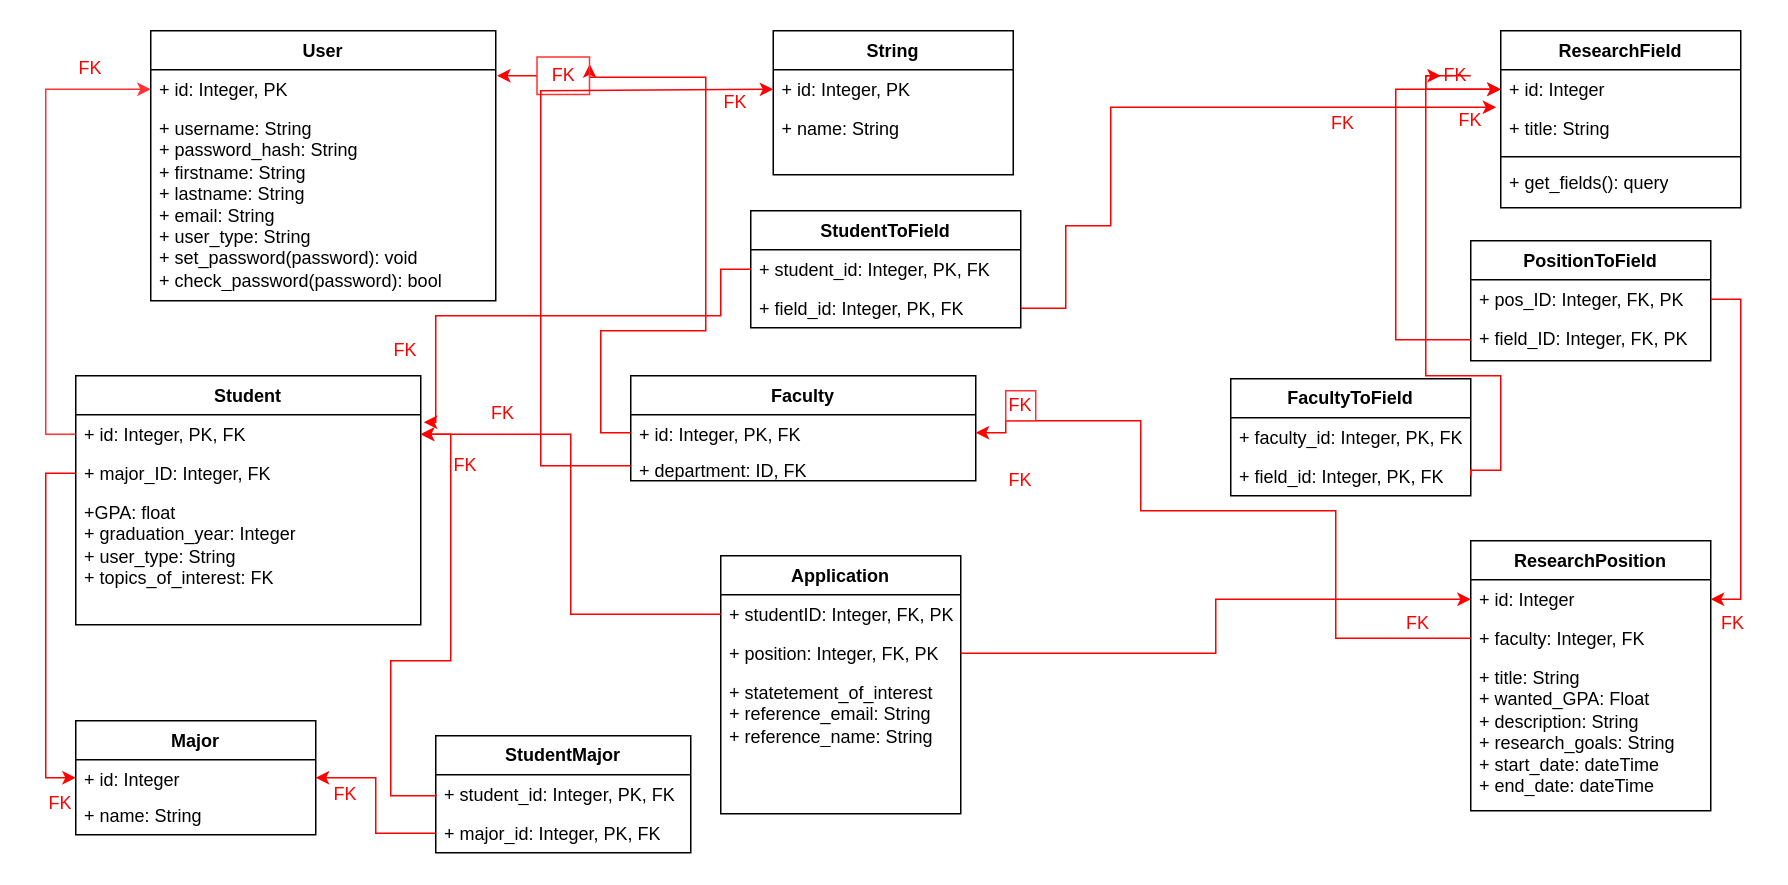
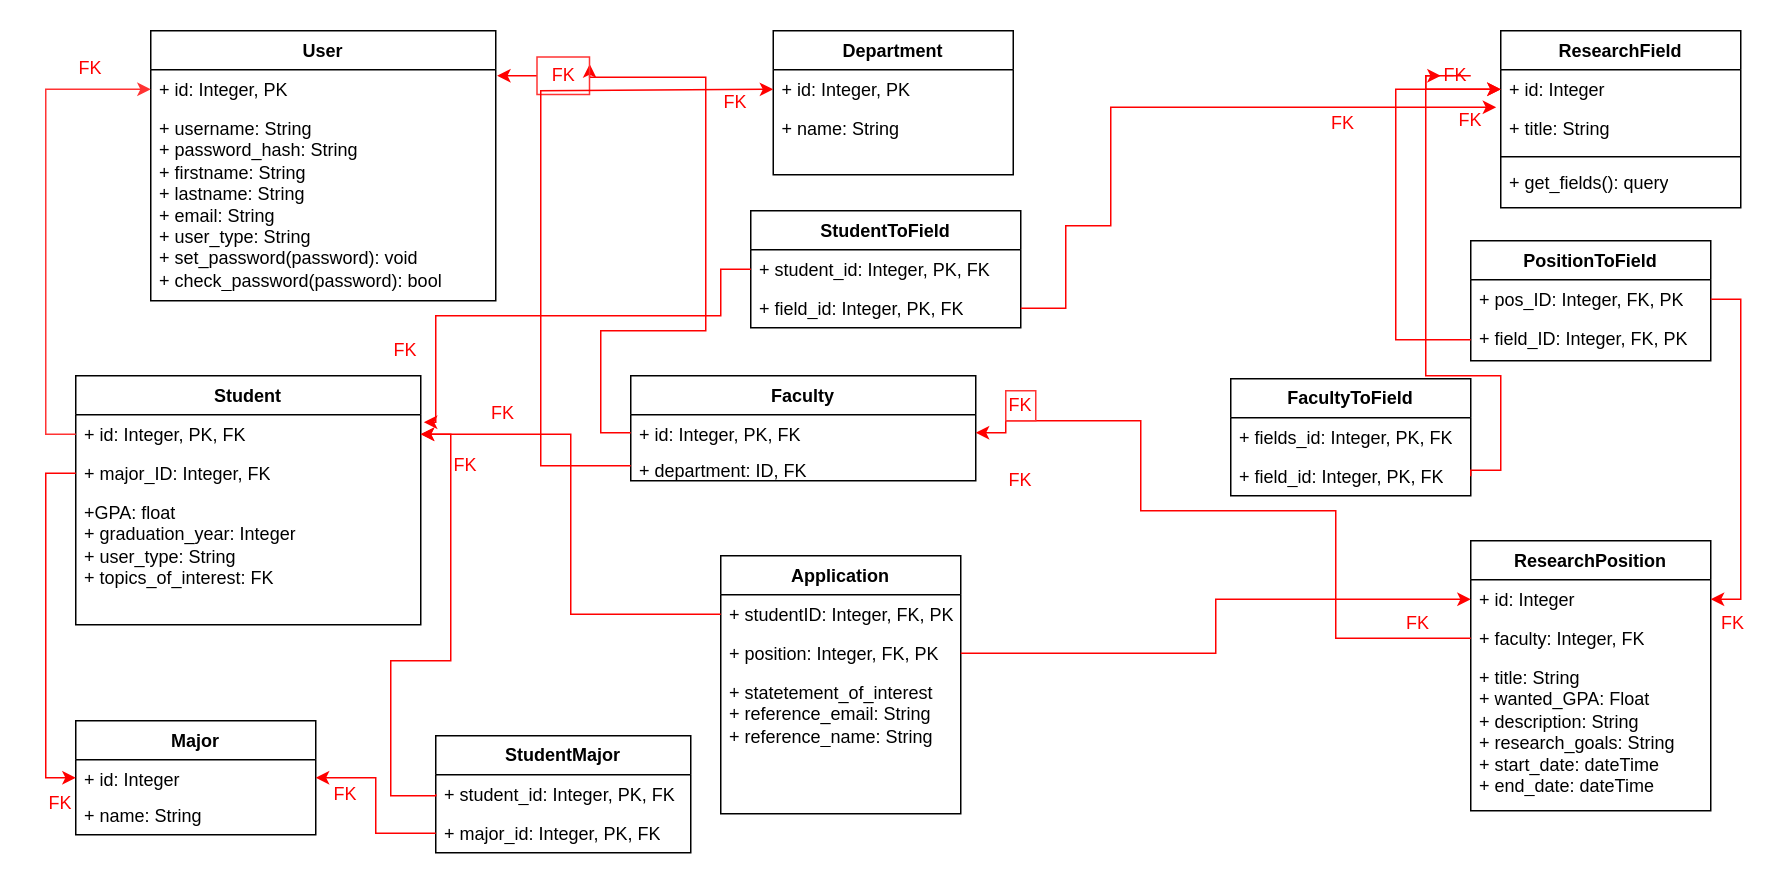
node "String": label "String" -> "Department"
node "+ faculty_id: Integer, PK, FK": label "+ faculty_id: Integer, PK, FK" -> "+ fields_id: Integer, PK, FK"
